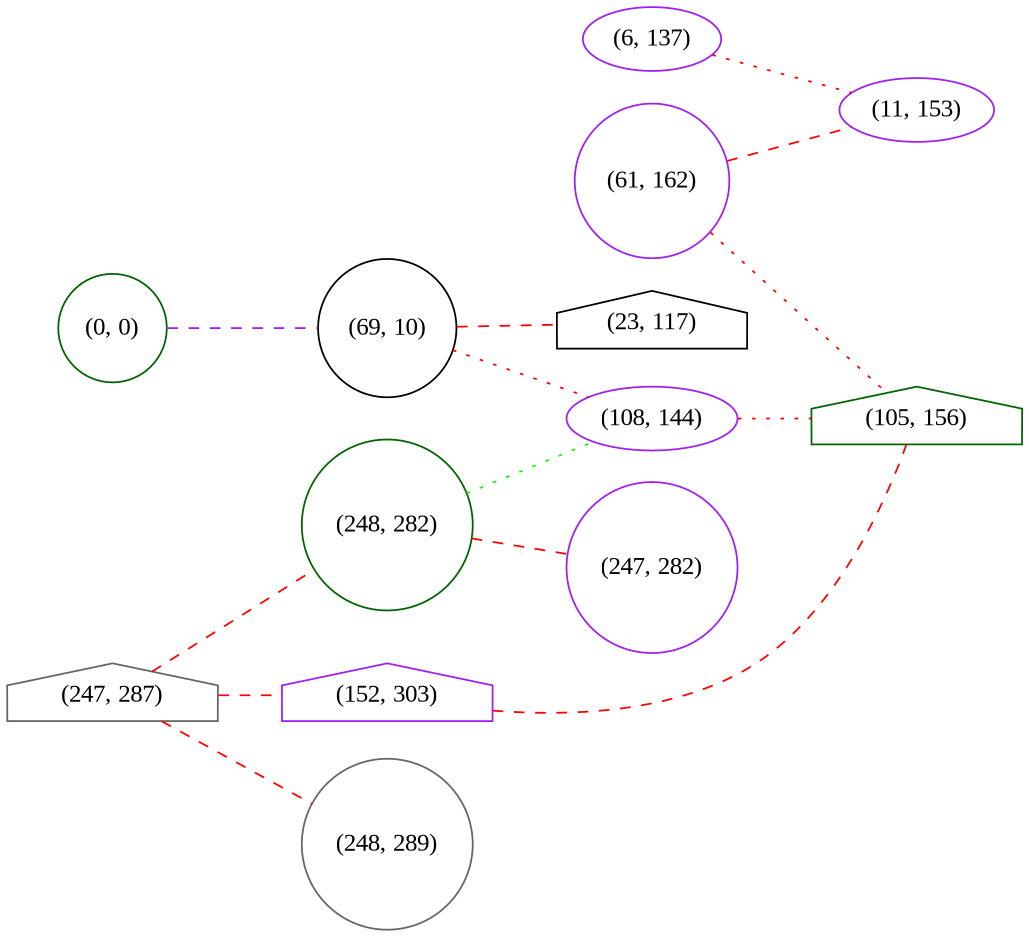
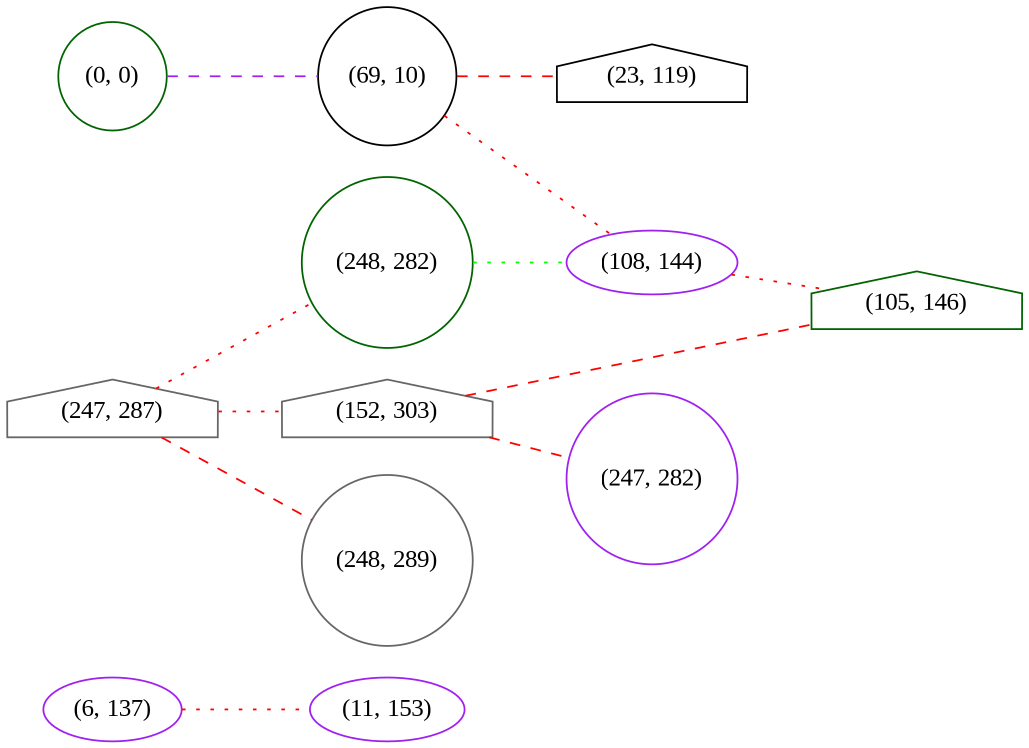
node "(61, 162)": removed
node "(23, 117)": label "(23, 117)" -> "(23, 119)"
node "(105, 156)": label "(105, 156)" -> "(105, 146)"
edge "(248, 282)" -- "(247, 282)": now "(152, 303)" -- "(247, 282)"
edge "(248, 282)" -- "(247, 287)": style dashed -> dotted
edge "(247, 287)" -- "(152, 303)": style dashed -> dotted
node "(152, 303)": color purple -> gray40
